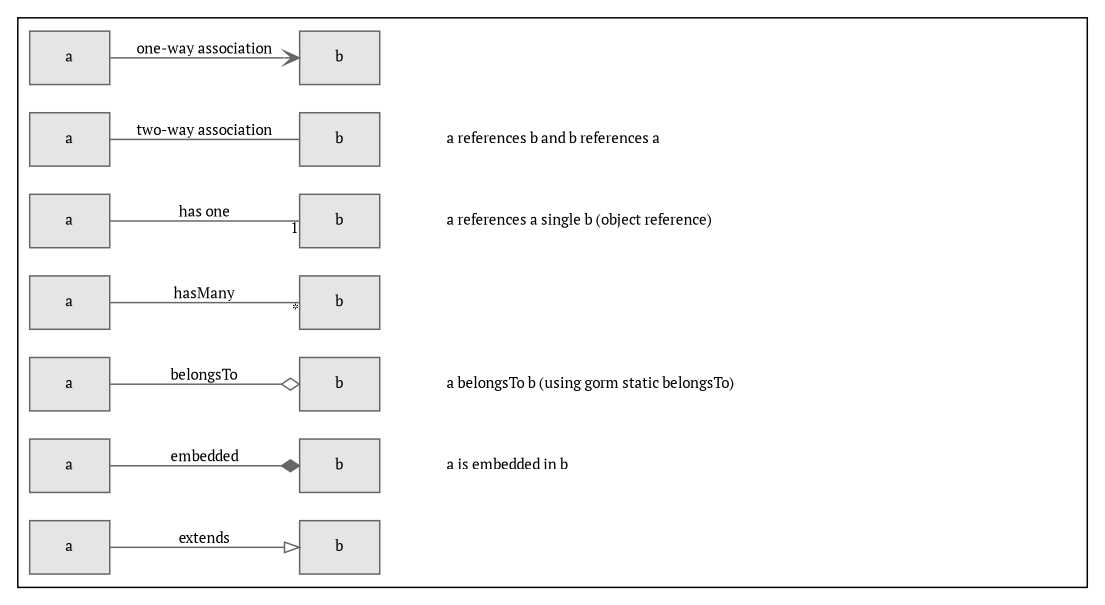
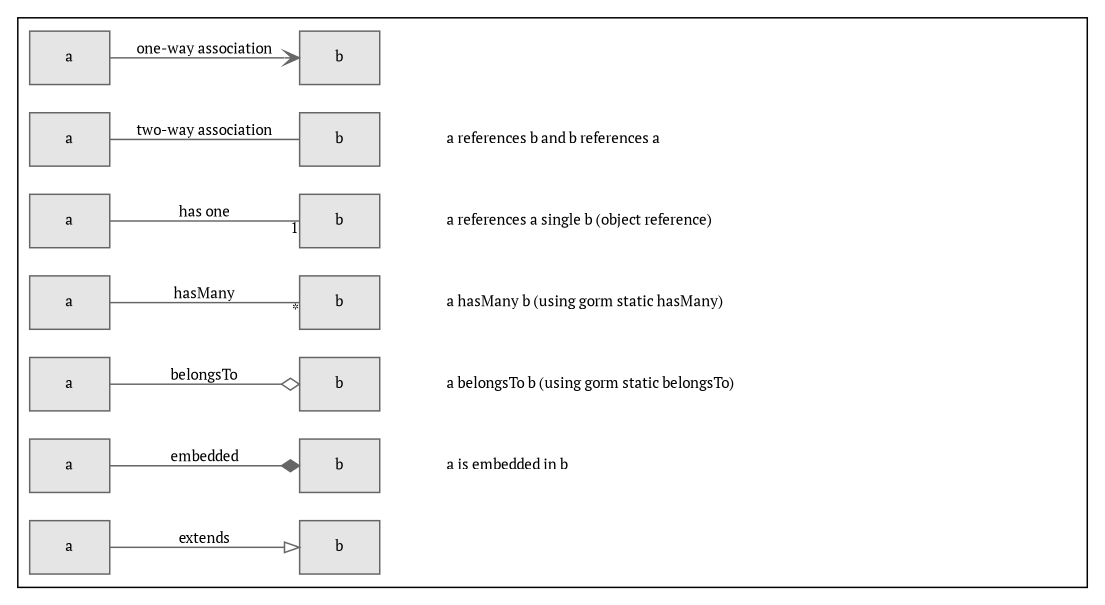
node "a hasMany b (using gorm static hasMany)": added
